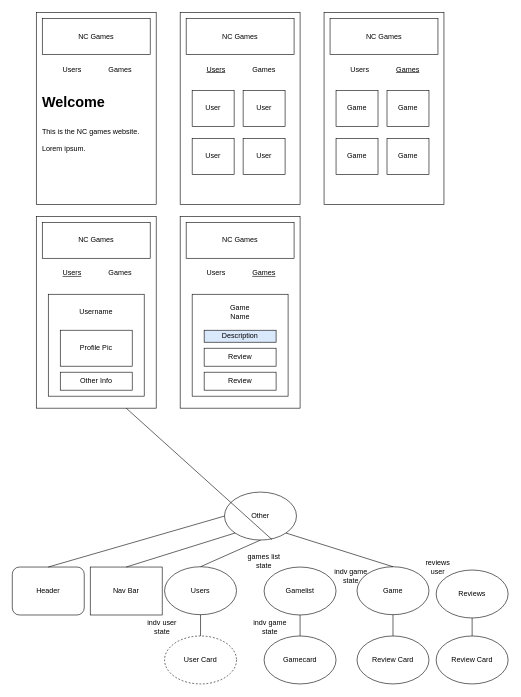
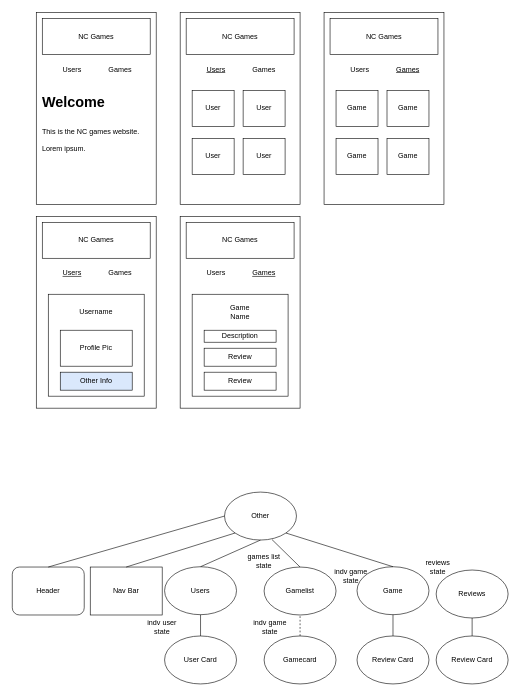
node "Description": fillcolor #dae8fc -> #ffffff
node "Other Info": fillcolor #ffffff -> #dae8fc
edge "Other Info" -- "Other": now "Gamelist" -- "Other"
node "reviews user": label "reviews user" -> "reviews state"
edge "Gamelist" -- "Gamecard": style solid -> dashed
node "User Card": style dashed -> solid
